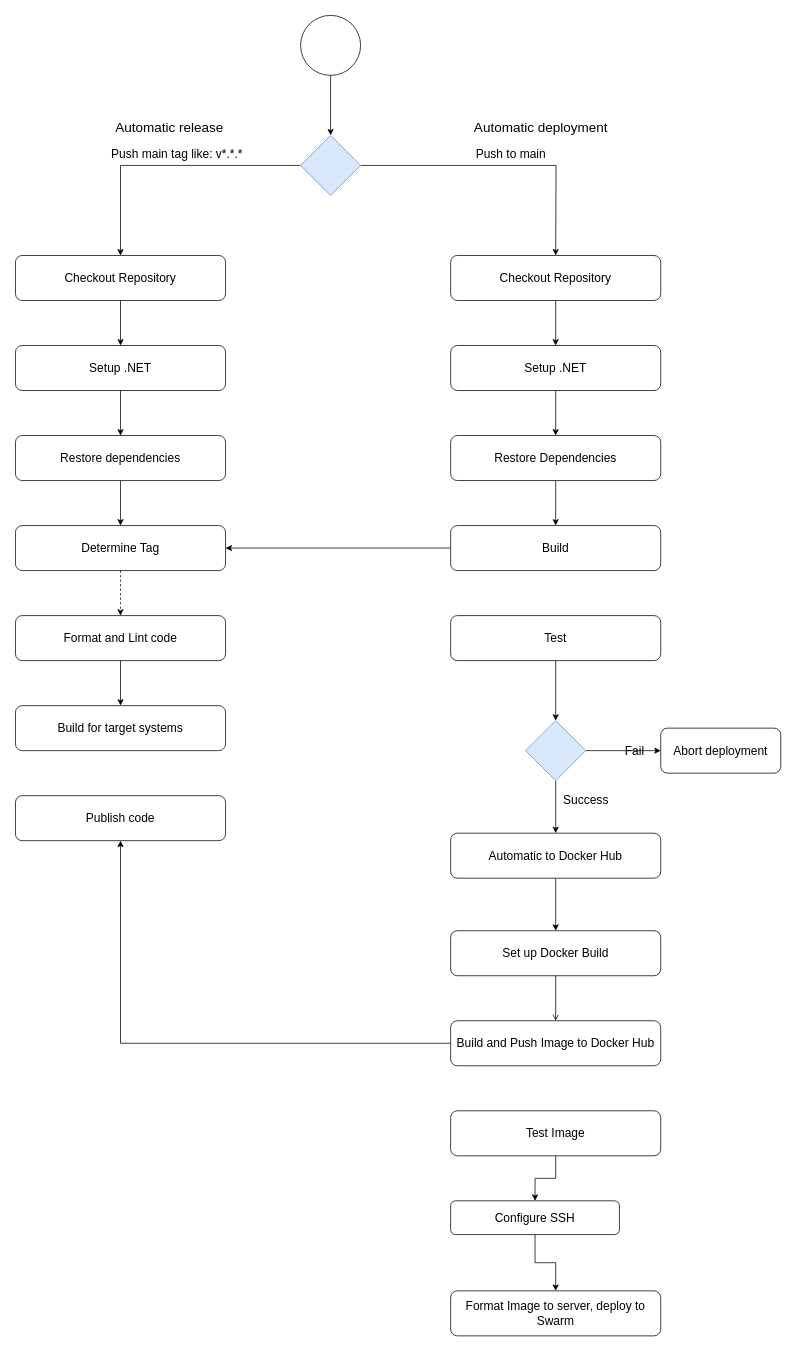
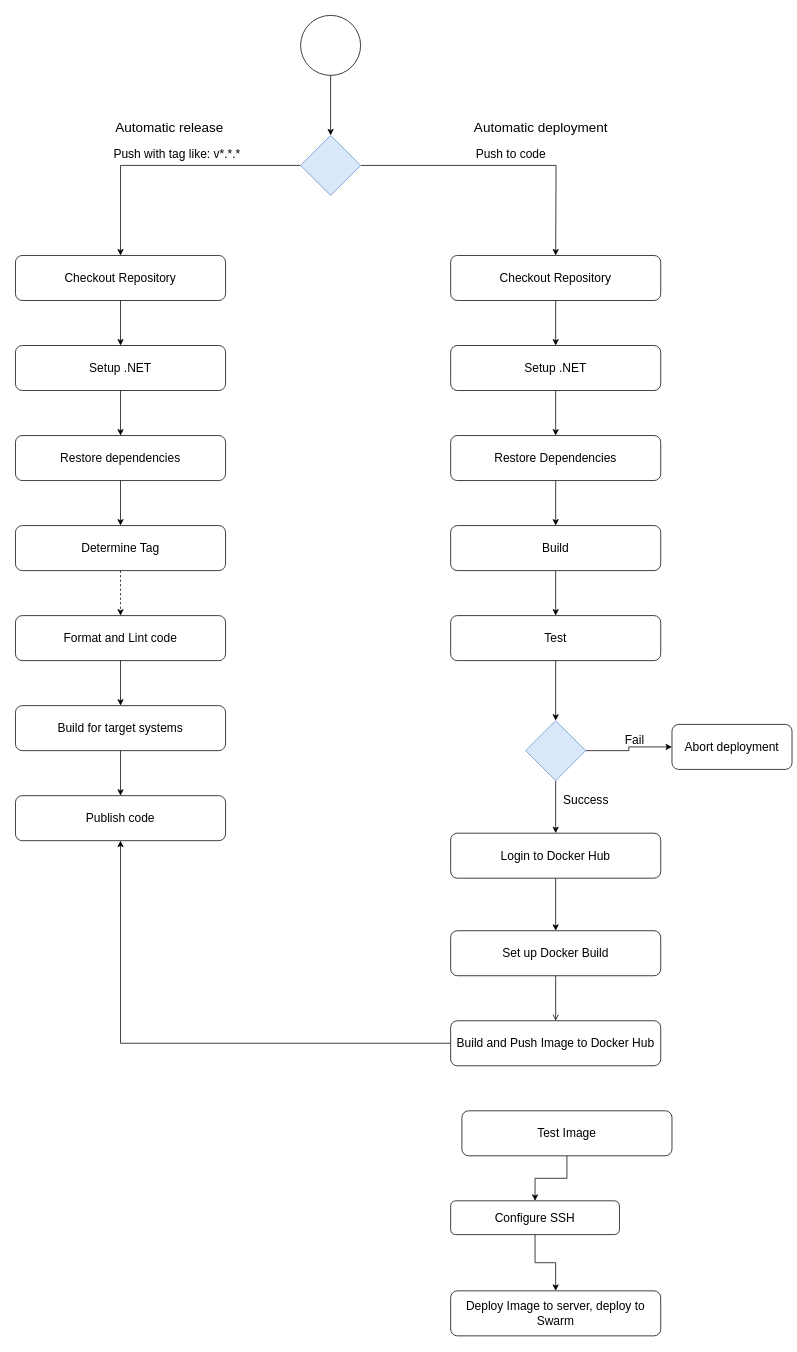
node "Push main tag like: v*.*.*": label "Push main tag like: v*.*.*" -> "Push with tag like: v*.*.*"
node "Push to main": label "Push to main" -> "Push to code"
edge "Build" -> "Determine Tag": now "Build" -> "Test"
node "Fail": moved (634, 750) -> (634, 739)
node "Abort deployment": moved (720, 750) -> (732, 747)
edge "Build for target systems" -> "Publish code": added
node "Automatic to Docker Hub": label "Automatic to Docker Hub" -> "Login to Docker Hub"
node "Test Image": moved (555, 1133) -> (567, 1133)
node "Format Image to server, deploy to Swarm": label "Format Image to server, deploy to Swarm" -> "Deploy Image to server, deploy to Swarm"
